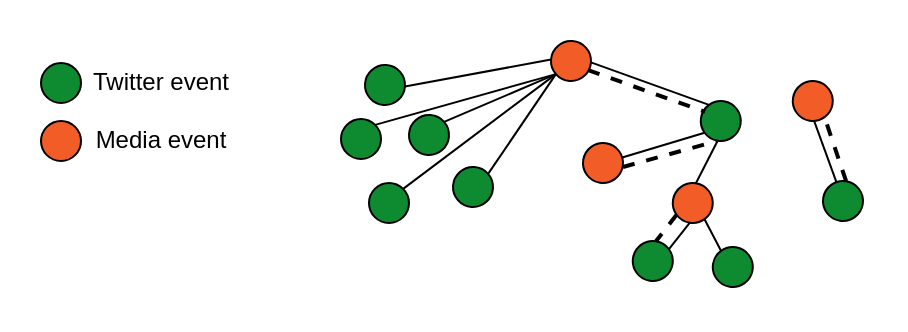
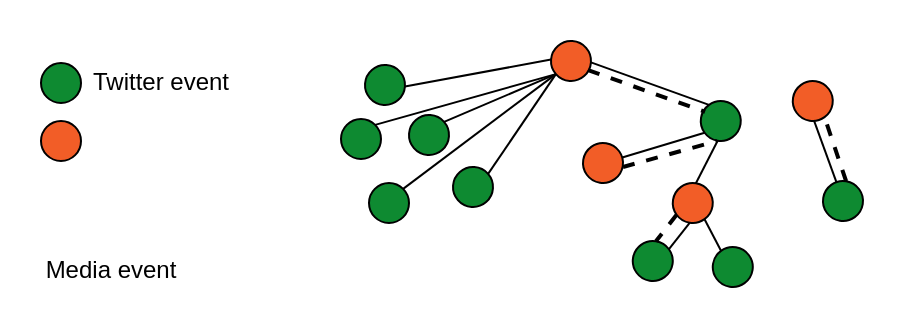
node "Media event": moved (161, 141) -> (111, 271)
